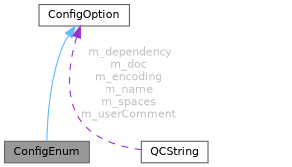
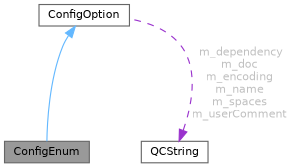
edge "QCString" -> "ConfigOption": reversed
